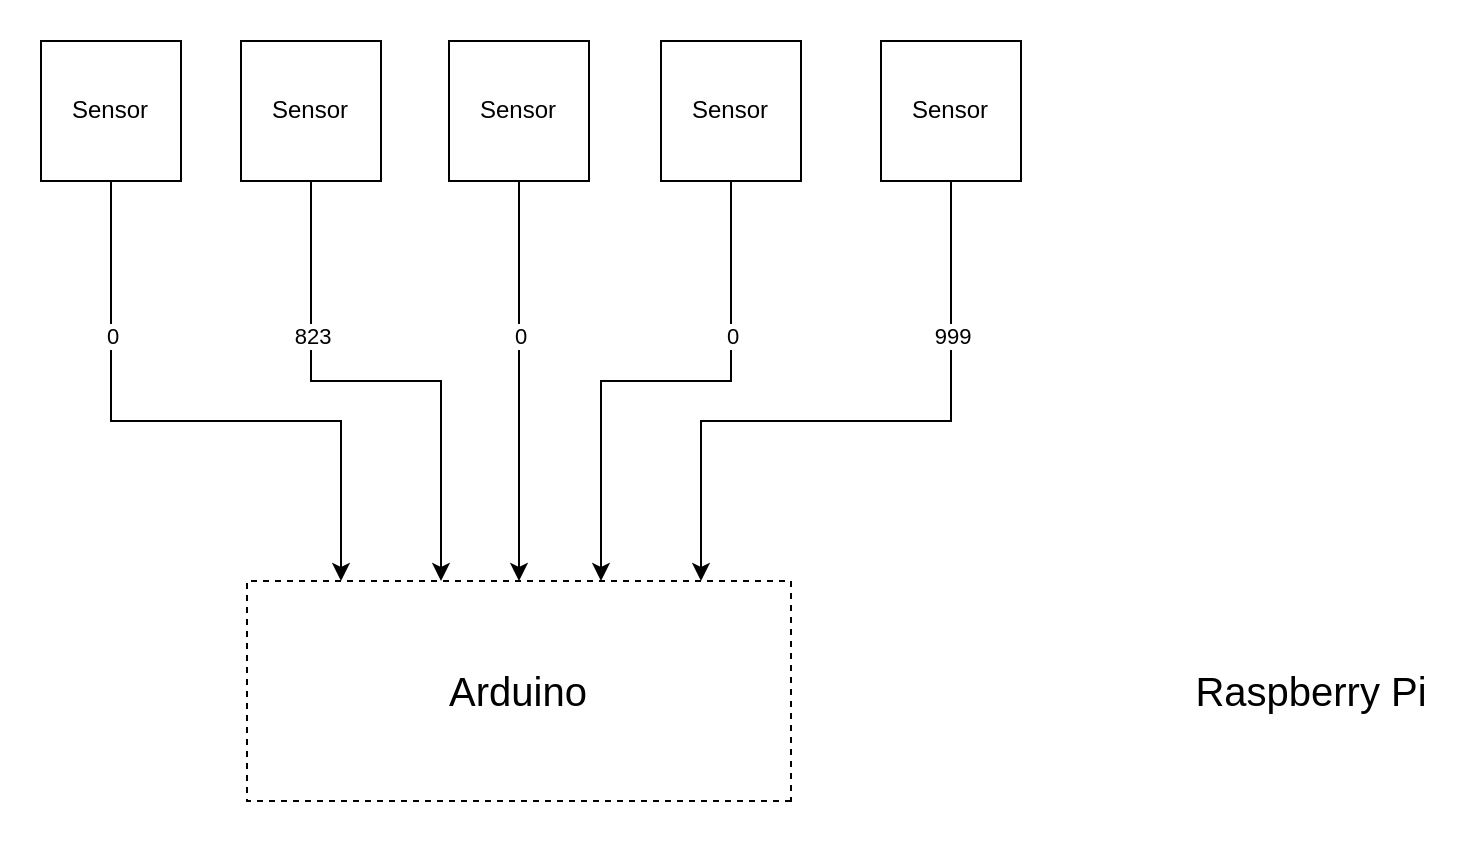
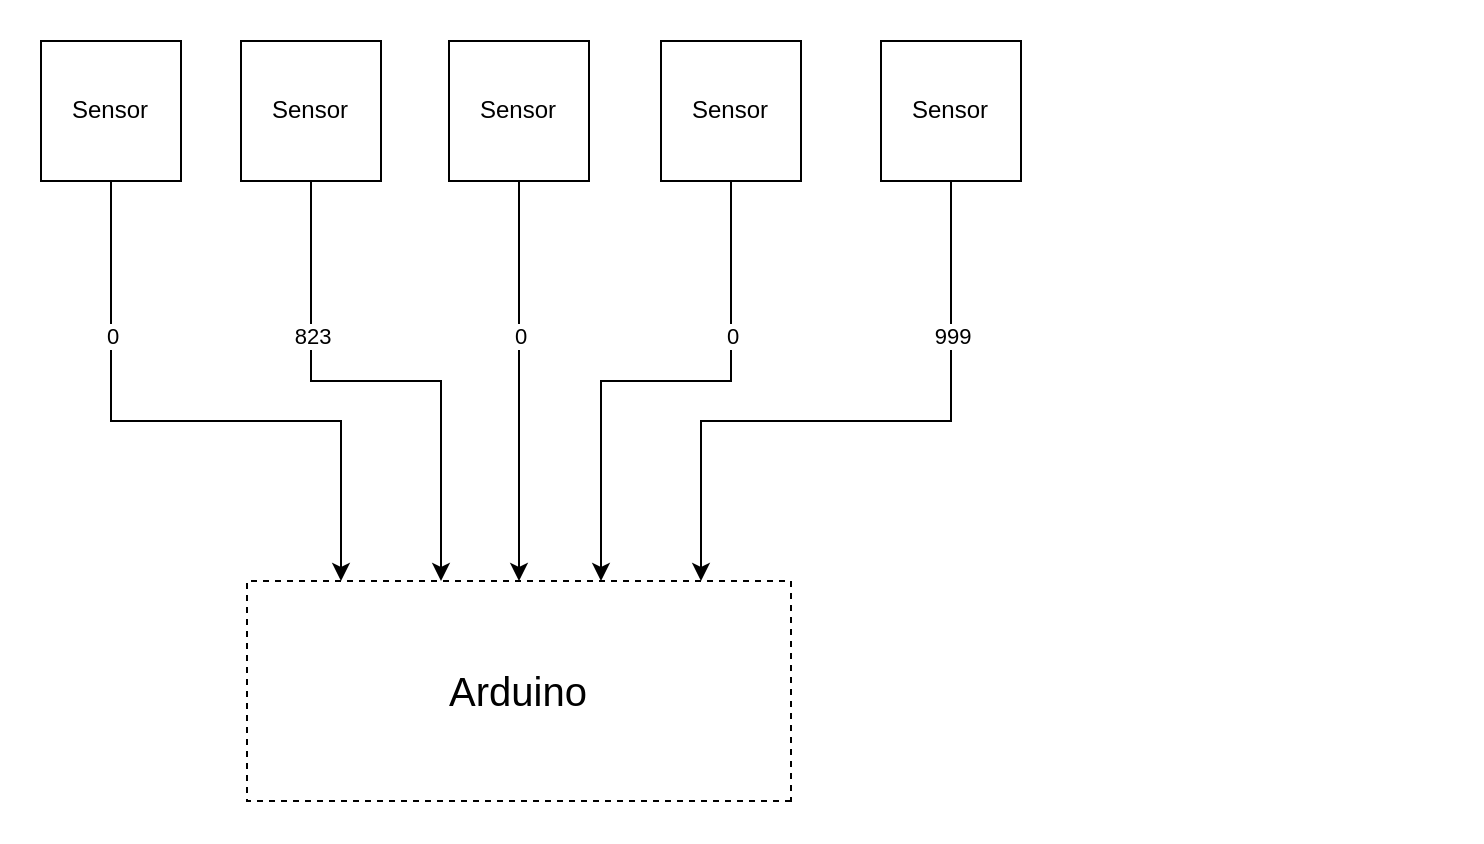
node "Raspberry Pi": removed
